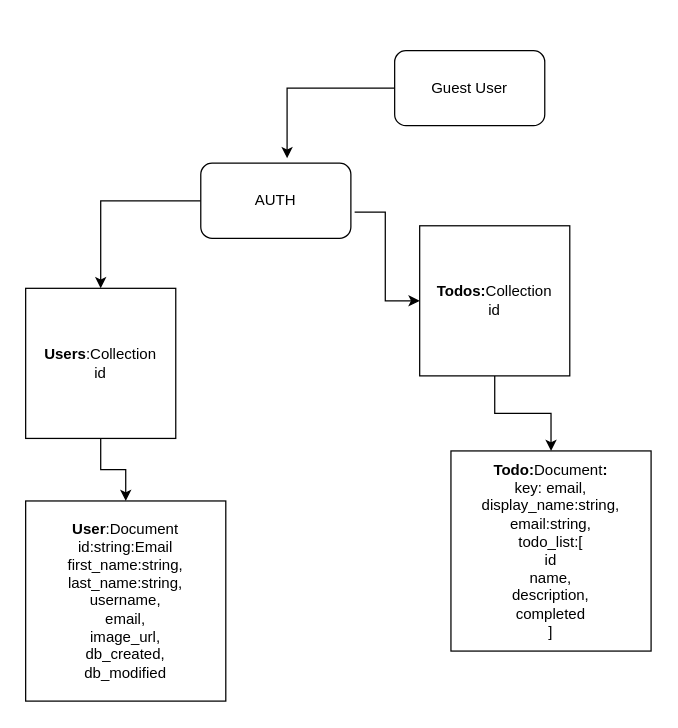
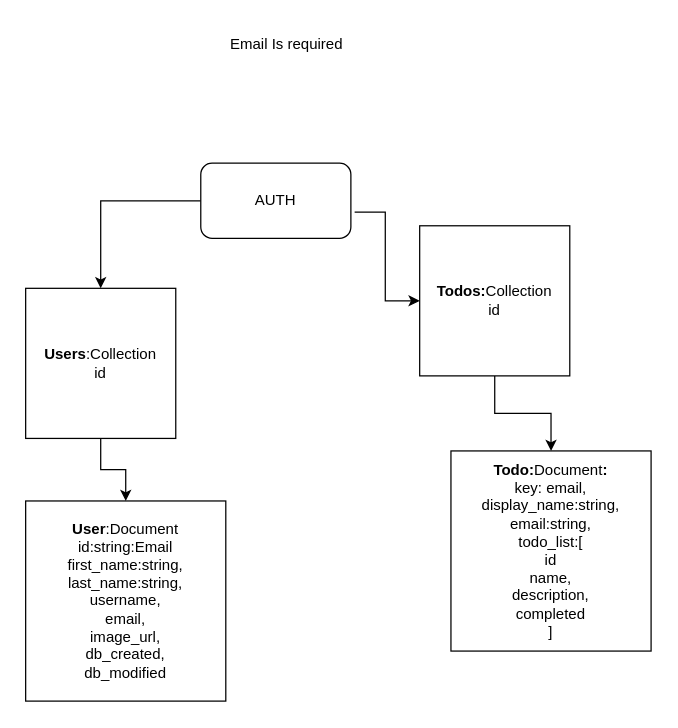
node "Email Is required": added
edge "Guest User" -> "AUTH": removed
node "Guest User": removed
